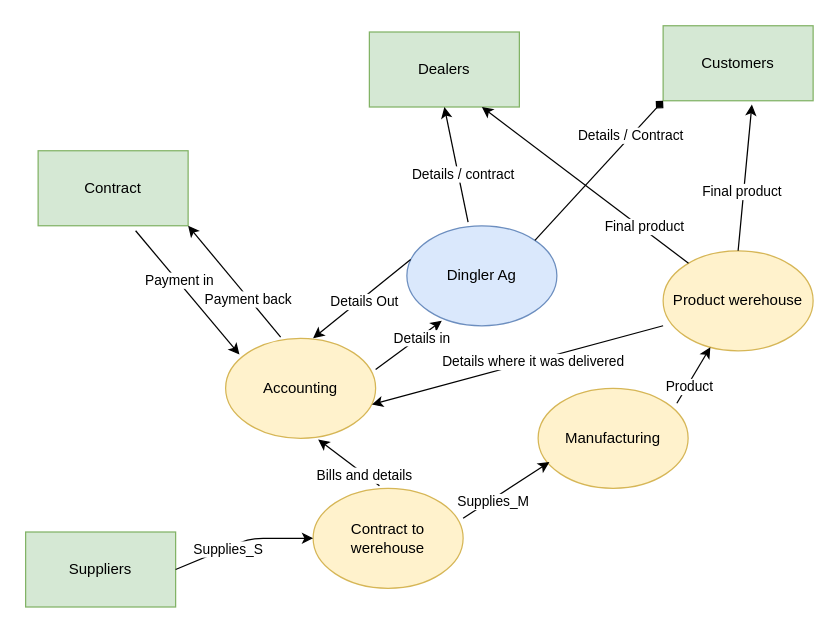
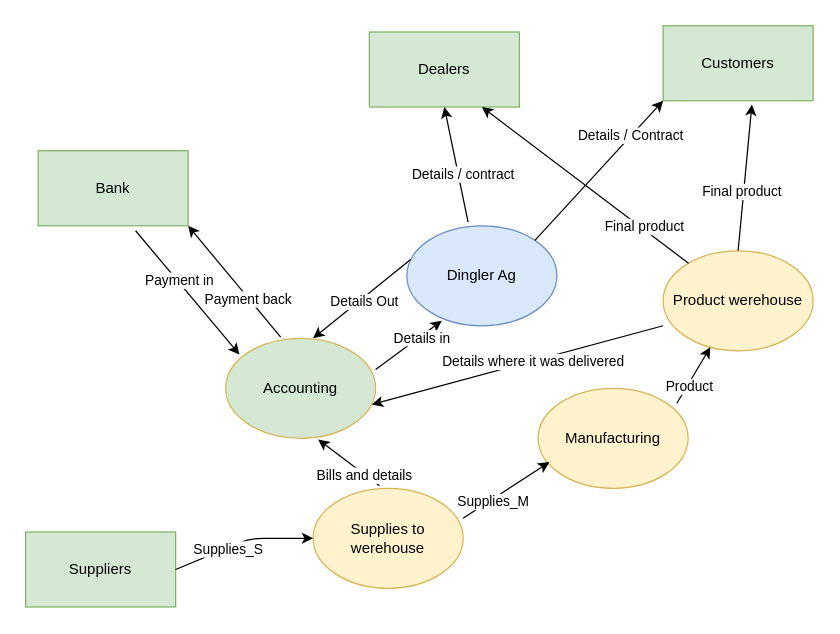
edge "Dingler Ag" -> "Customers": arrowhead diamond -> classic
node "Contract": label "Contract" -> "Bank"
node "Accounting": fillcolor #fff2cc -> #d5e8d4
node "Contract to werehouse": label "Contract to werehouse" -> "Supplies to werehouse"
